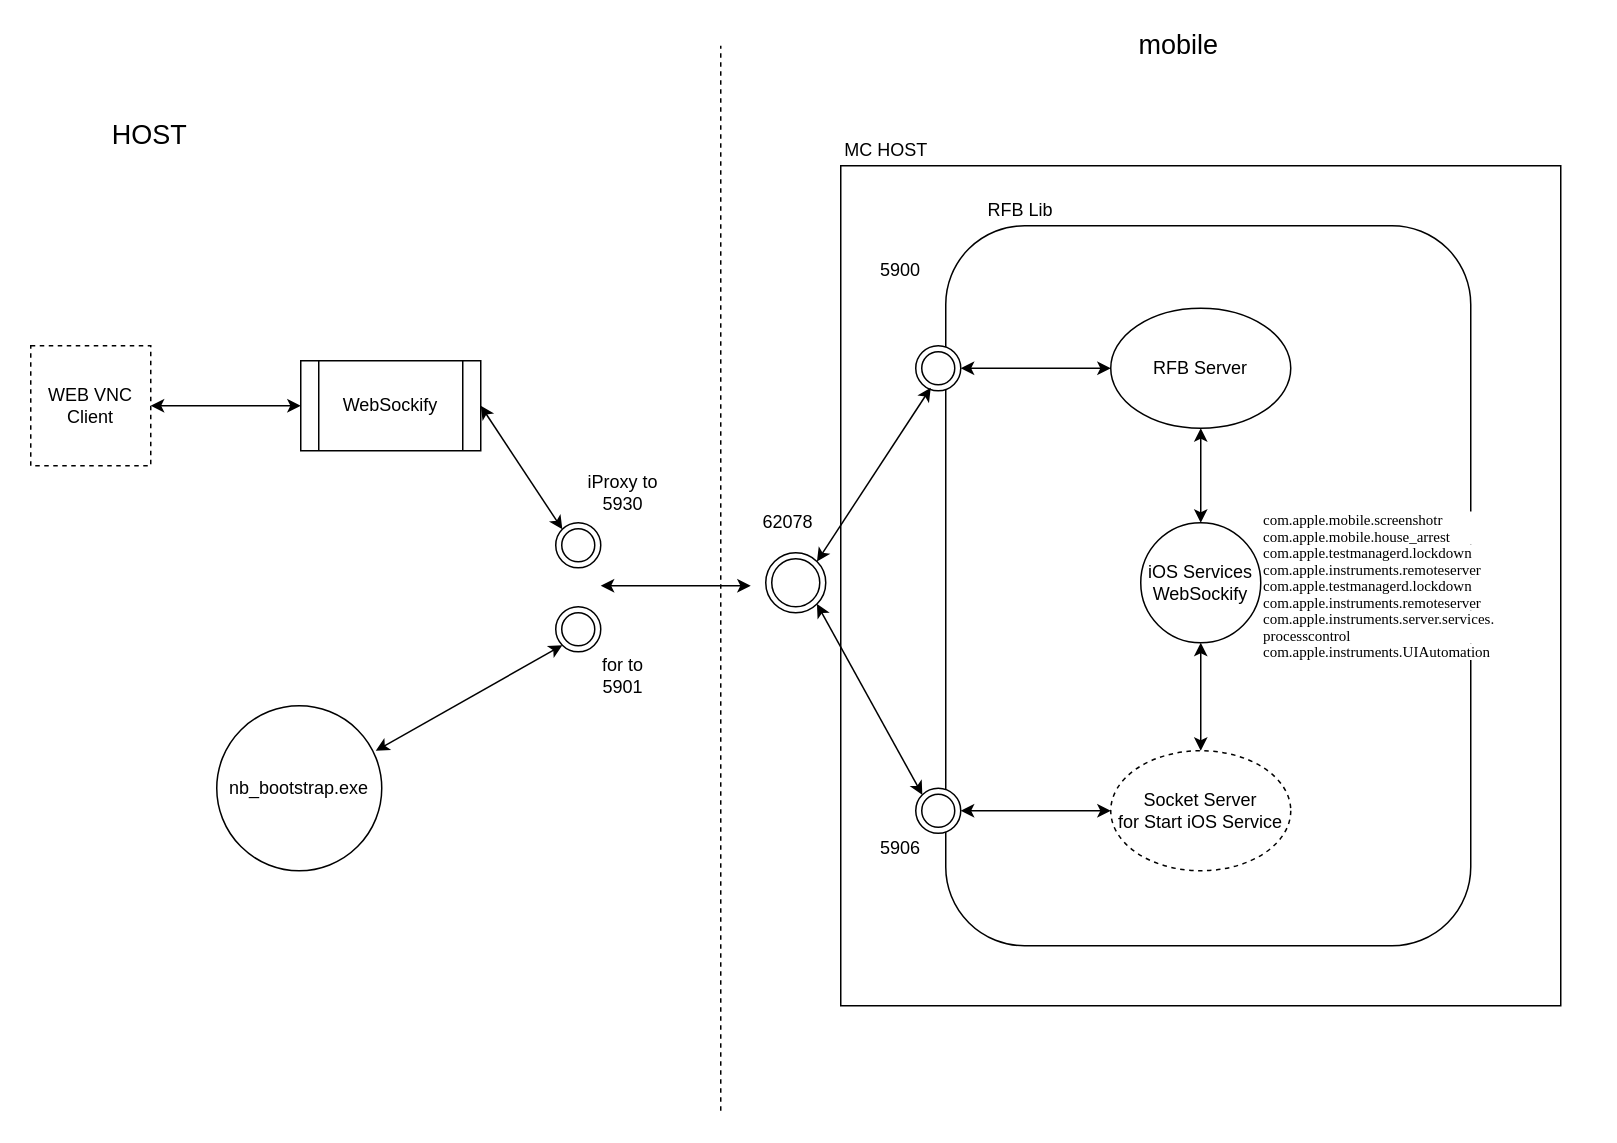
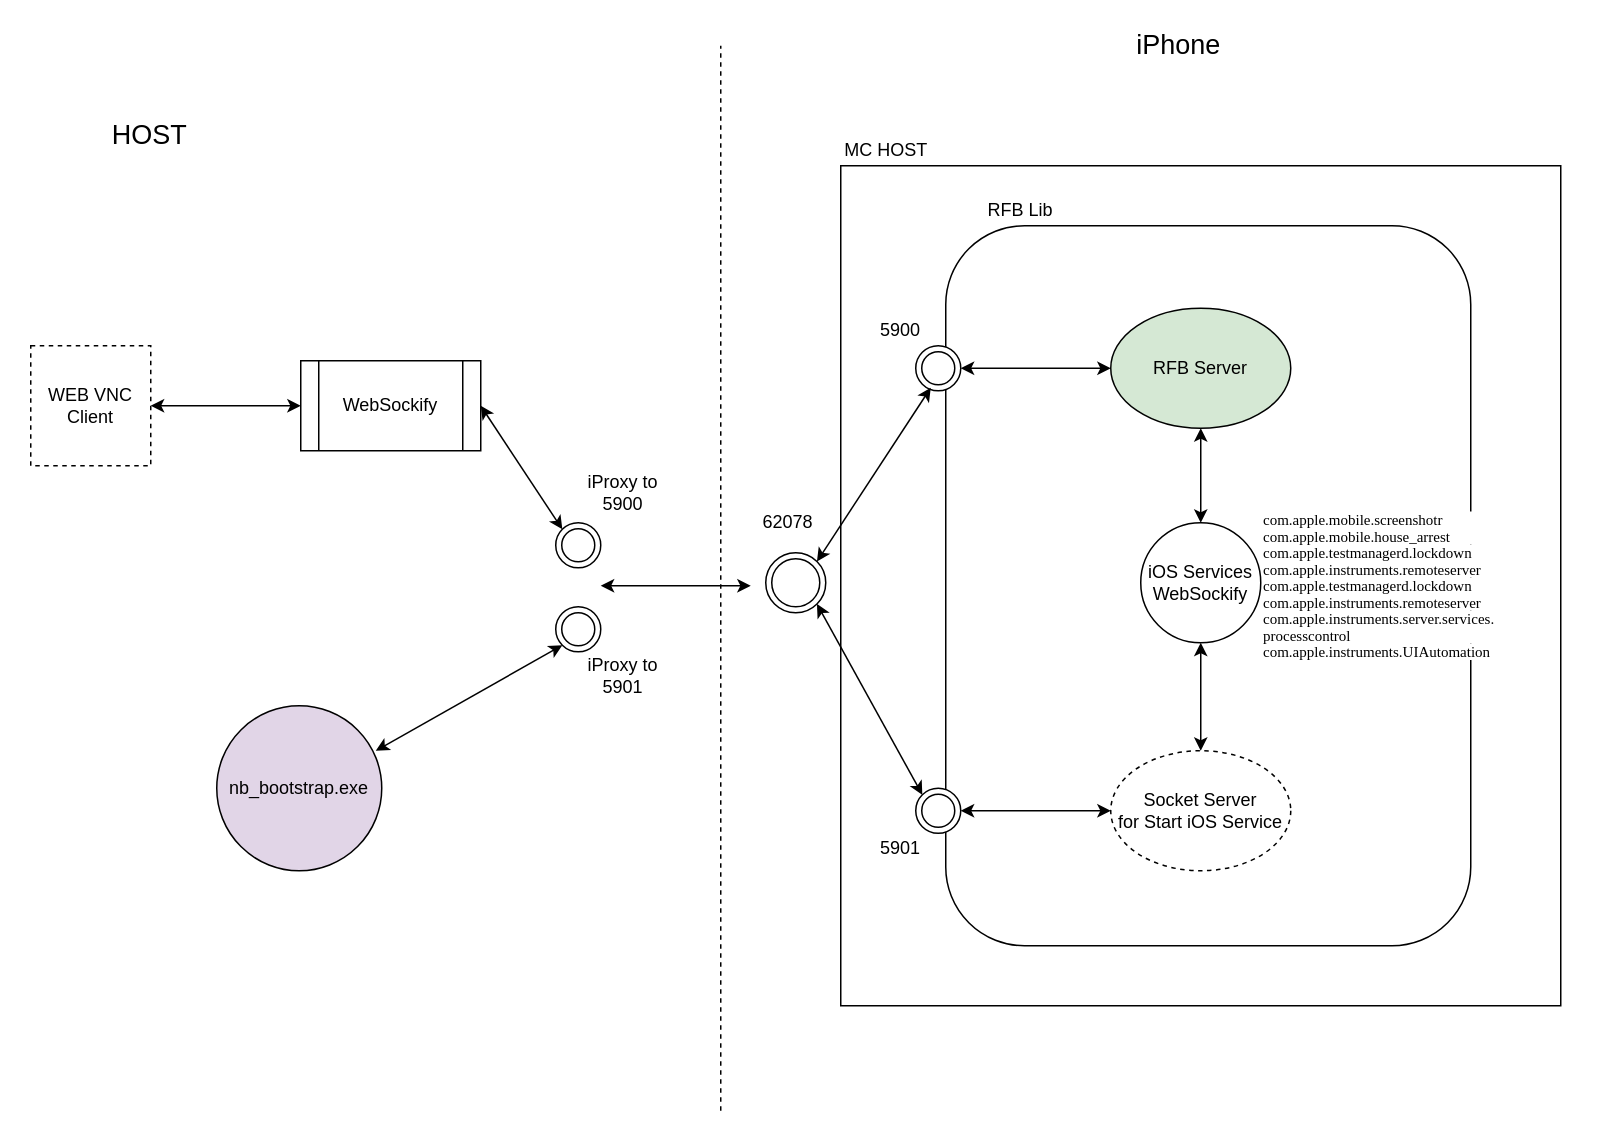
node "mobile": label "mobile" -> "iPhone"
node "5900": moved (901, 271) -> (901, 331)
node "RFB Server": fillcolor #ffffff -> #d5e8d4
node "iProxy to 5930": label "iProxy to 5930" -> "iProxy to 5900"
node "for to 5901": label "for to 5901" -> "iProxy to 5901"
node "nb_bootstrap.exe": fillcolor #ffffff -> #e1d5e7
node "5906": label "5906" -> "5901"
